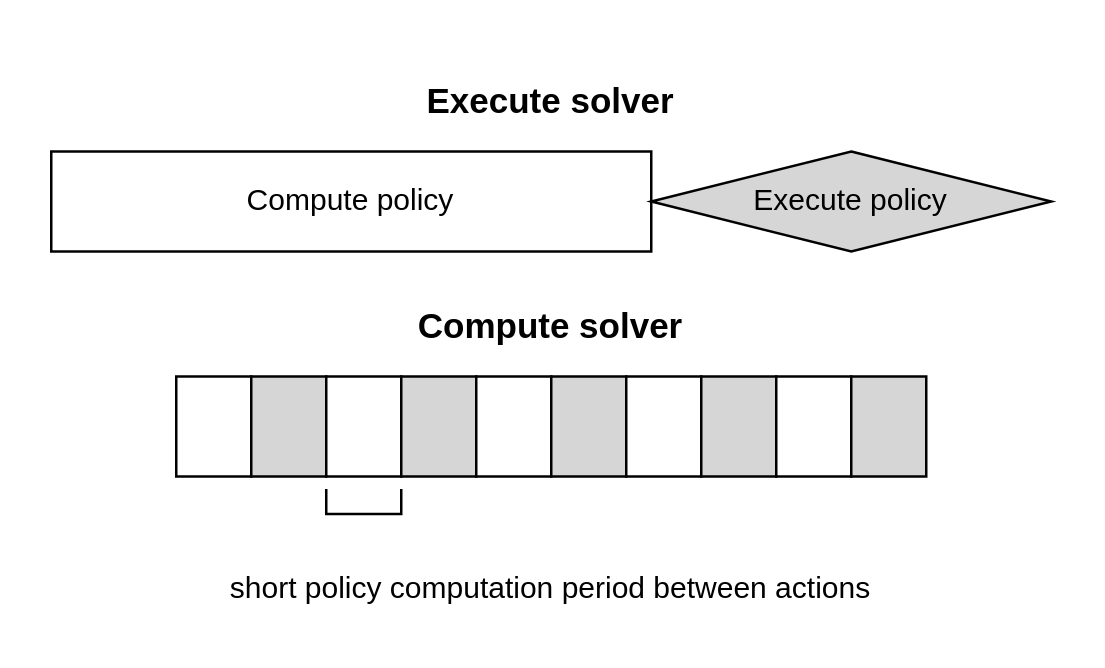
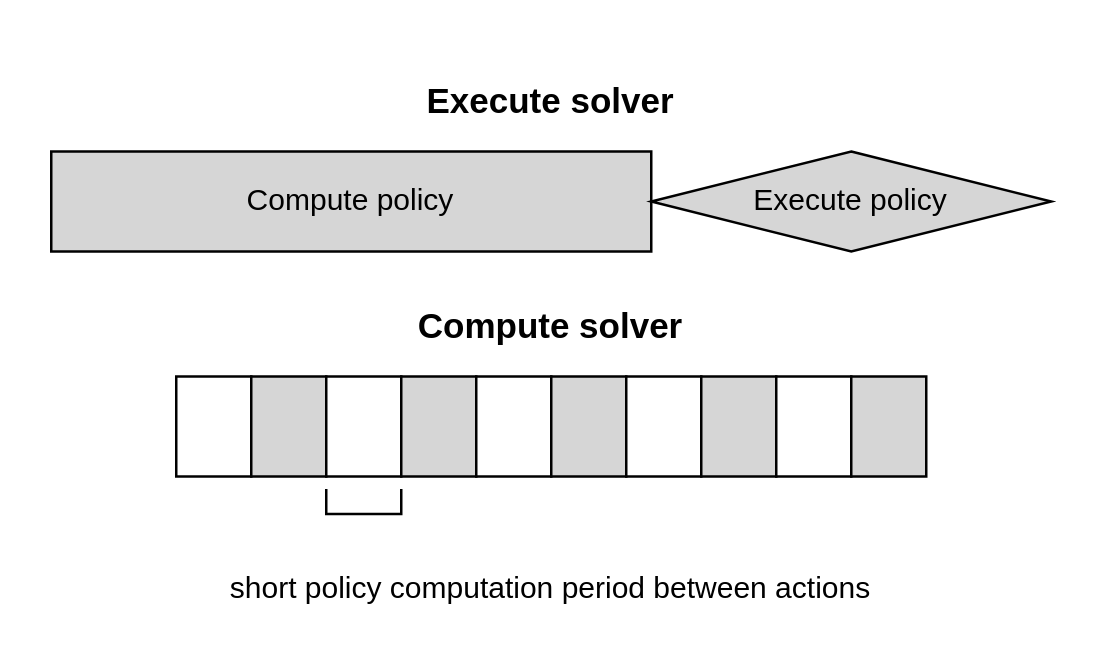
node "Compute policy": fillcolor #ffffff -> #d6d6d6
